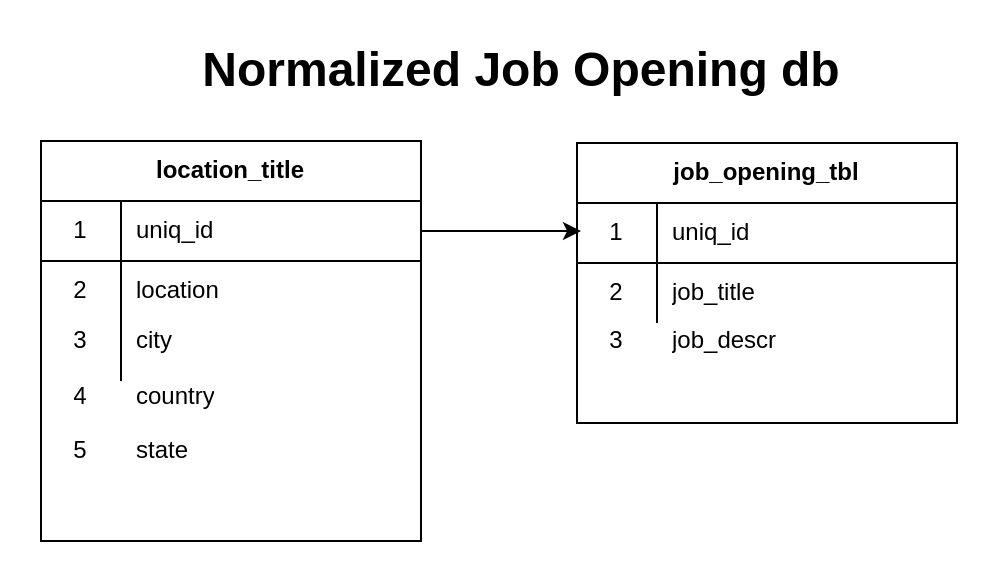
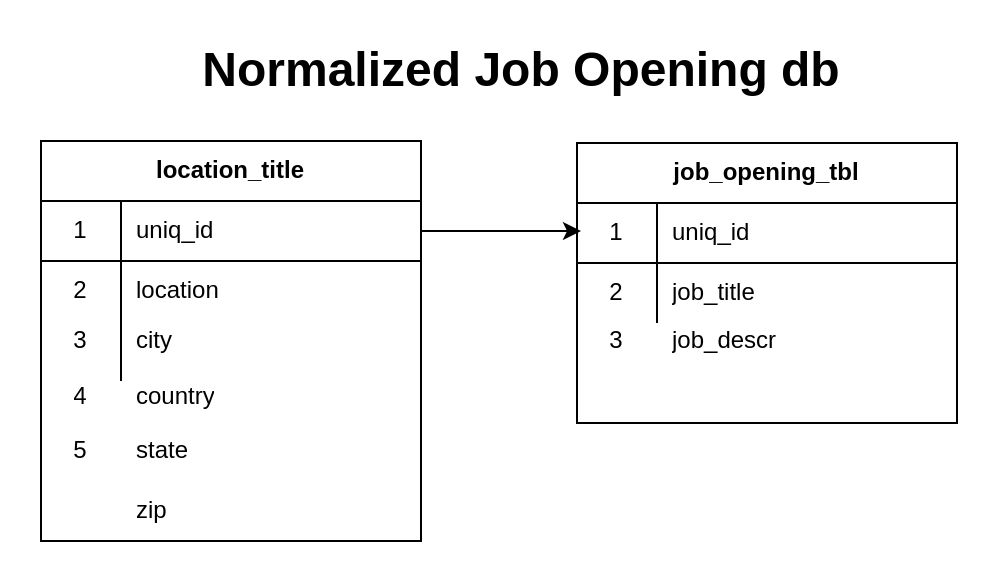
node "zip": added
